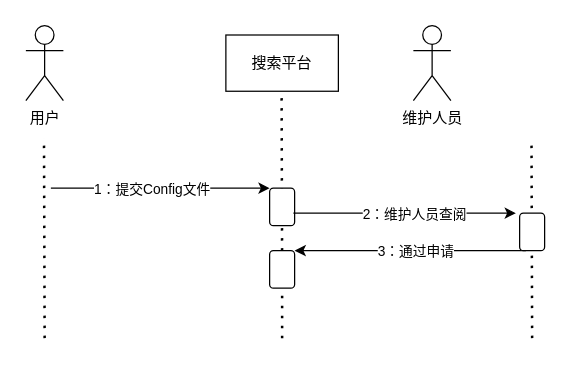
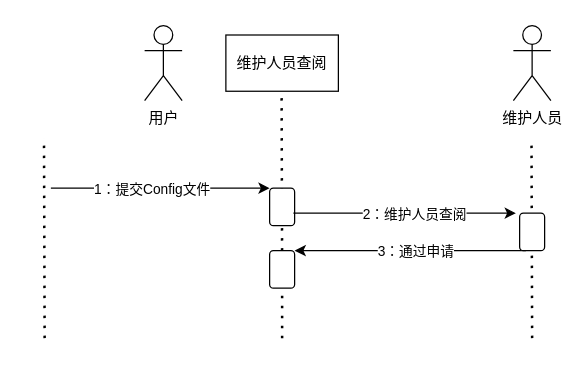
node "用户": moved (44, 63) -> (163, 63)
node "搜索平台": label "搜索平台" -> "维护人员查阅"
node "维护人员": moved (432, 63) -> (532, 63)
